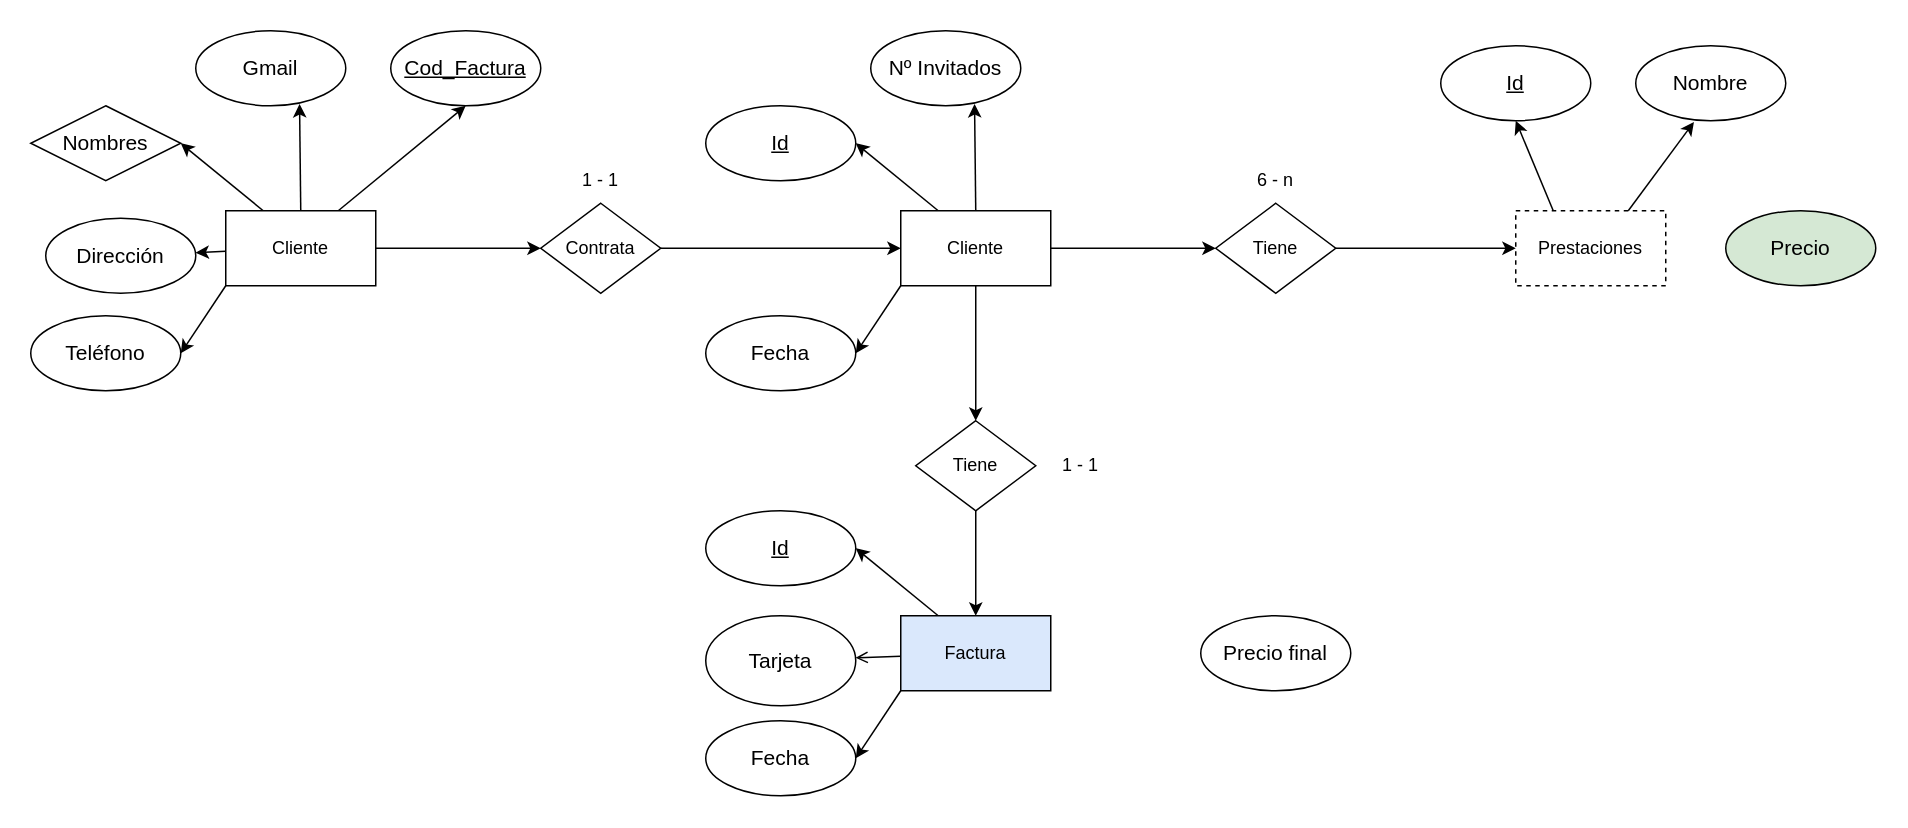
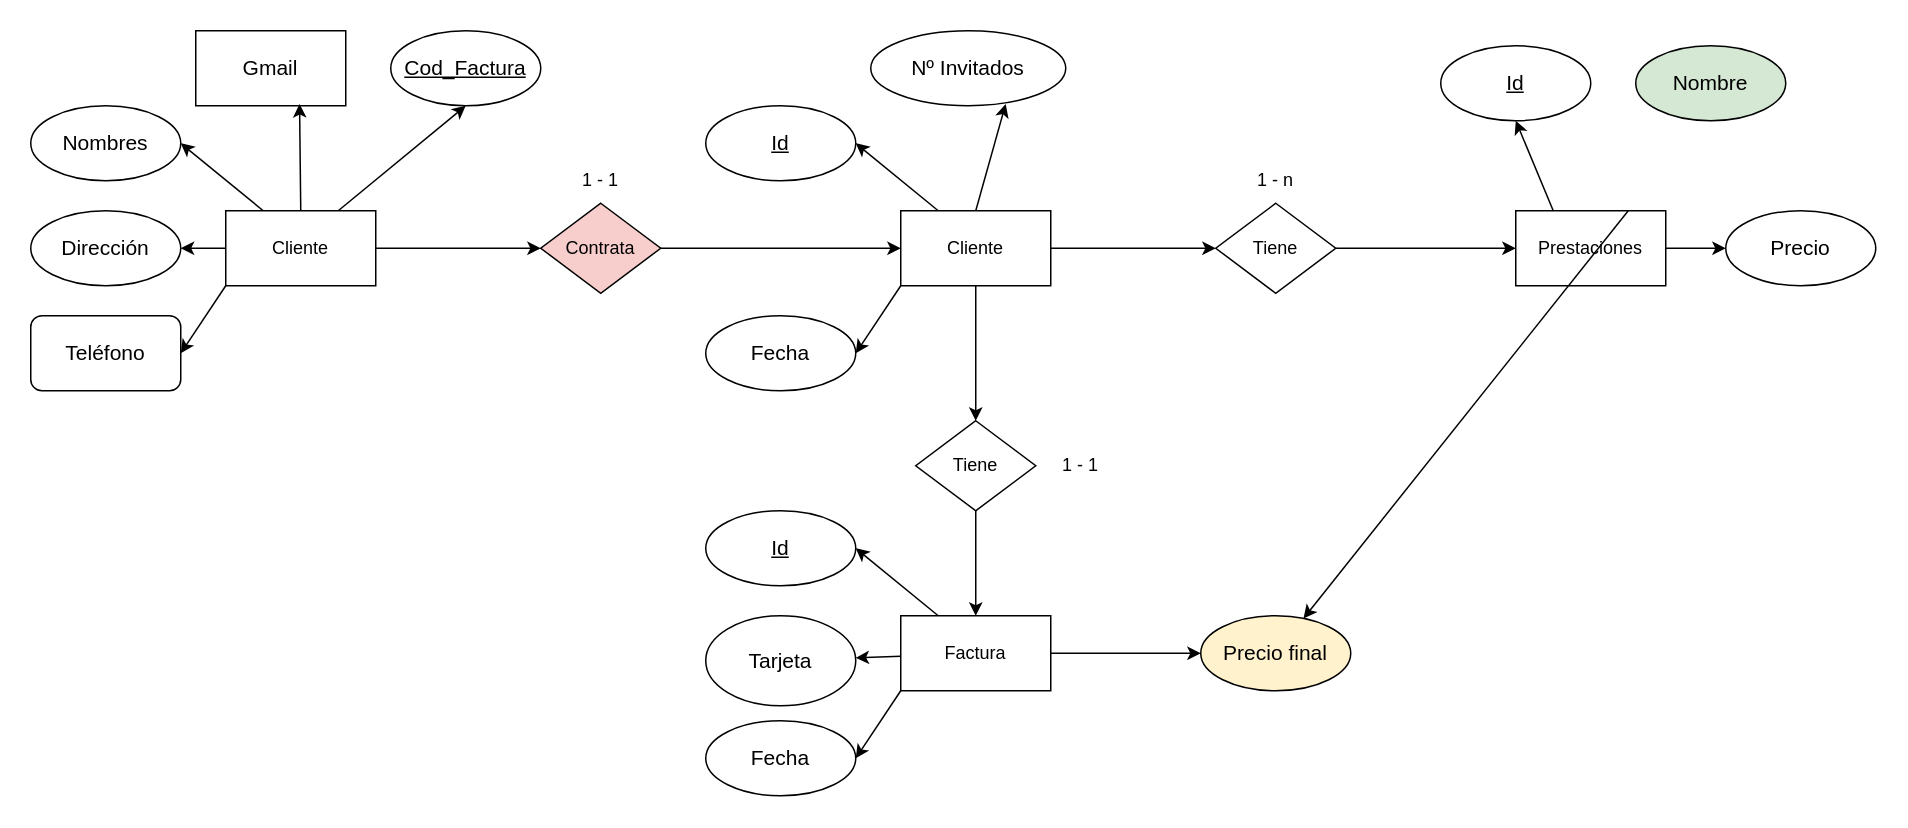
node "Gmail": shape ellipse -> rectangle
node "Nº Invitados": size 150x75 -> 195x75
node "Nombre": fillcolor #ffffff -> #d5e8d4
node "Nombres": shape diamond -> ellipse
edge "Prestaciones" -> "Nombre": now "Prestaciones" -> "Precio final"
node "6 - n": label "6 - n" -> "1 - n"
node "Contrata": fillcolor #ffffff -> #f8cecc
node "Prestaciones": style dashed -> solid
edge "Prestaciones" -> "Precio": added
node "Precio": fillcolor #d5e8d4 -> #ffffff
node "Dirección": moved (121, 256) -> (106, 248)
node "Teléfono": shape ellipse -> rounded rectangle
node "Factura": fillcolor #dae8fc -> #ffffff
edge "Factura" -> "Precio final": added
node "Precio final": fillcolor #ffffff -> #fff2cc
edge "Factura" -> "Tarjeta": arrowhead open -> classic
